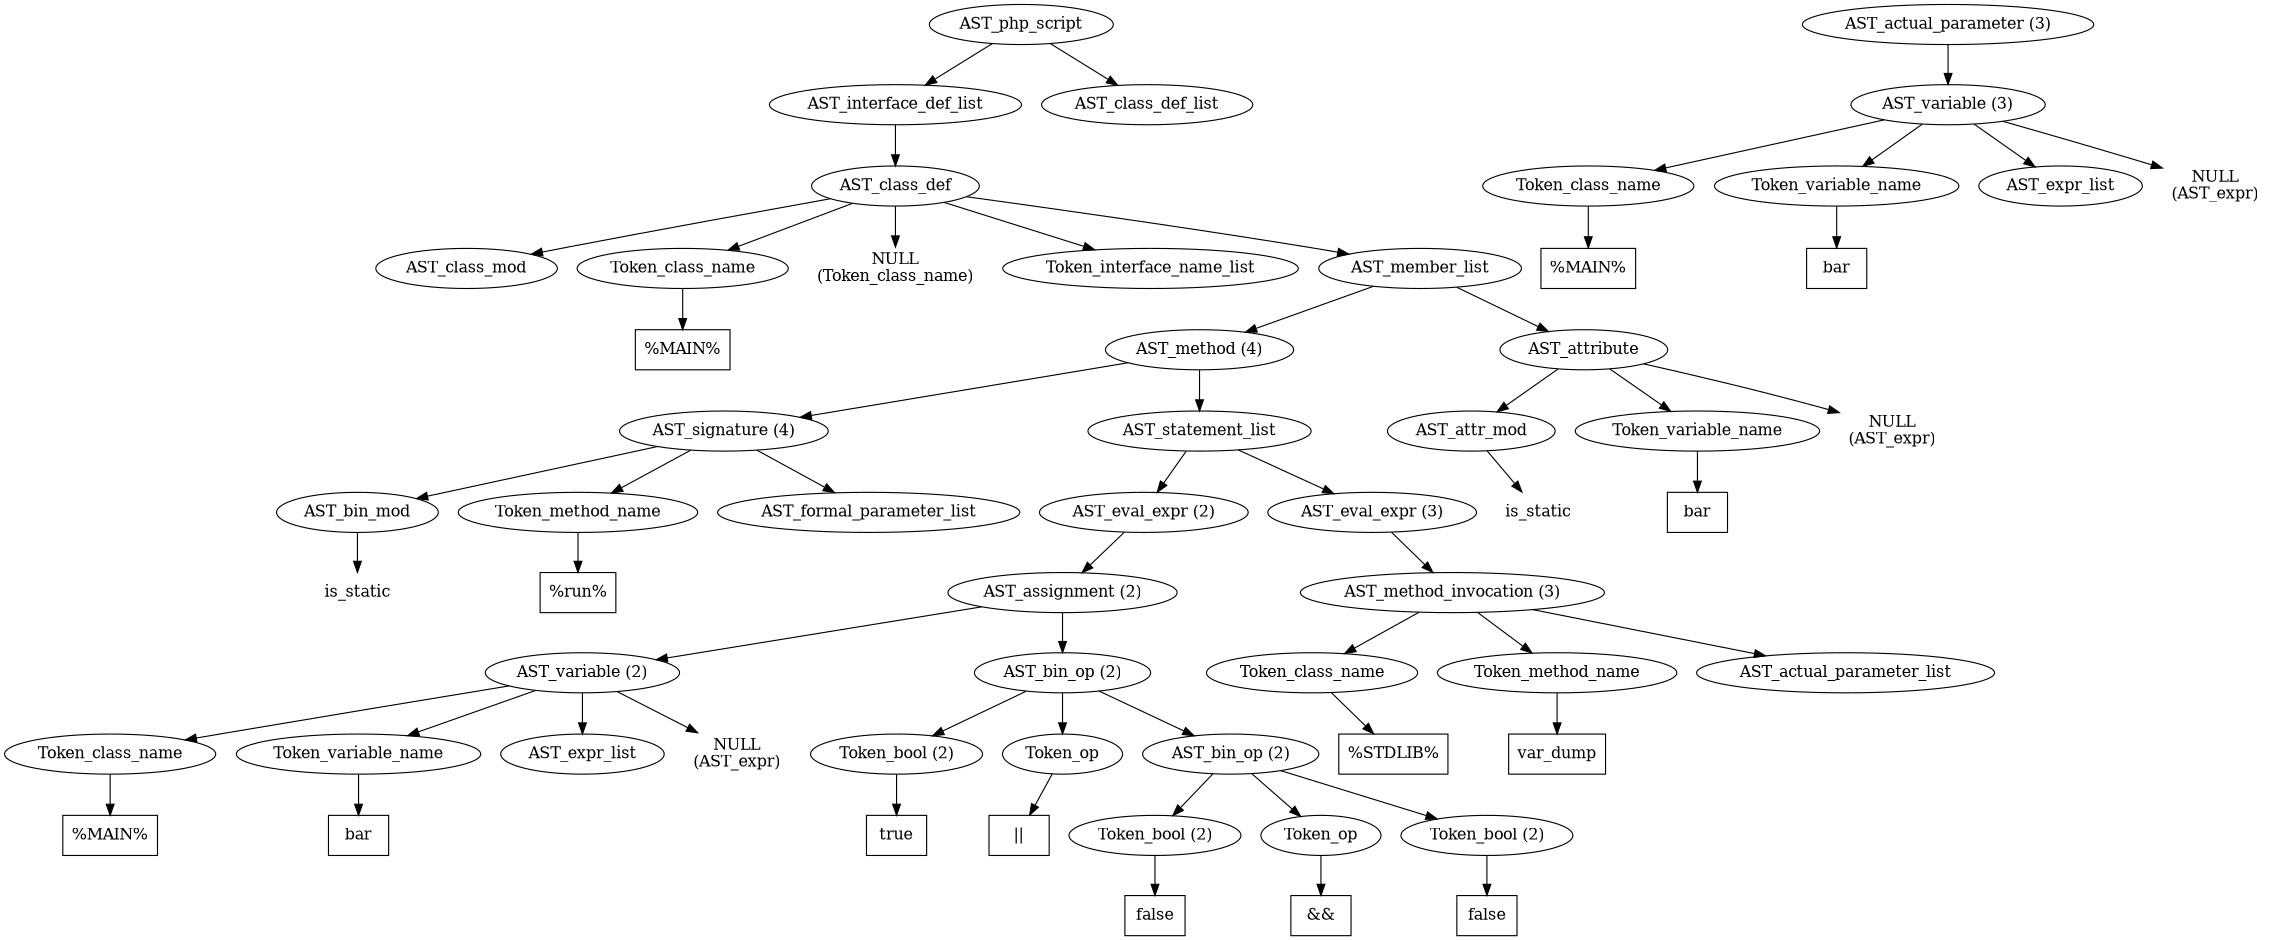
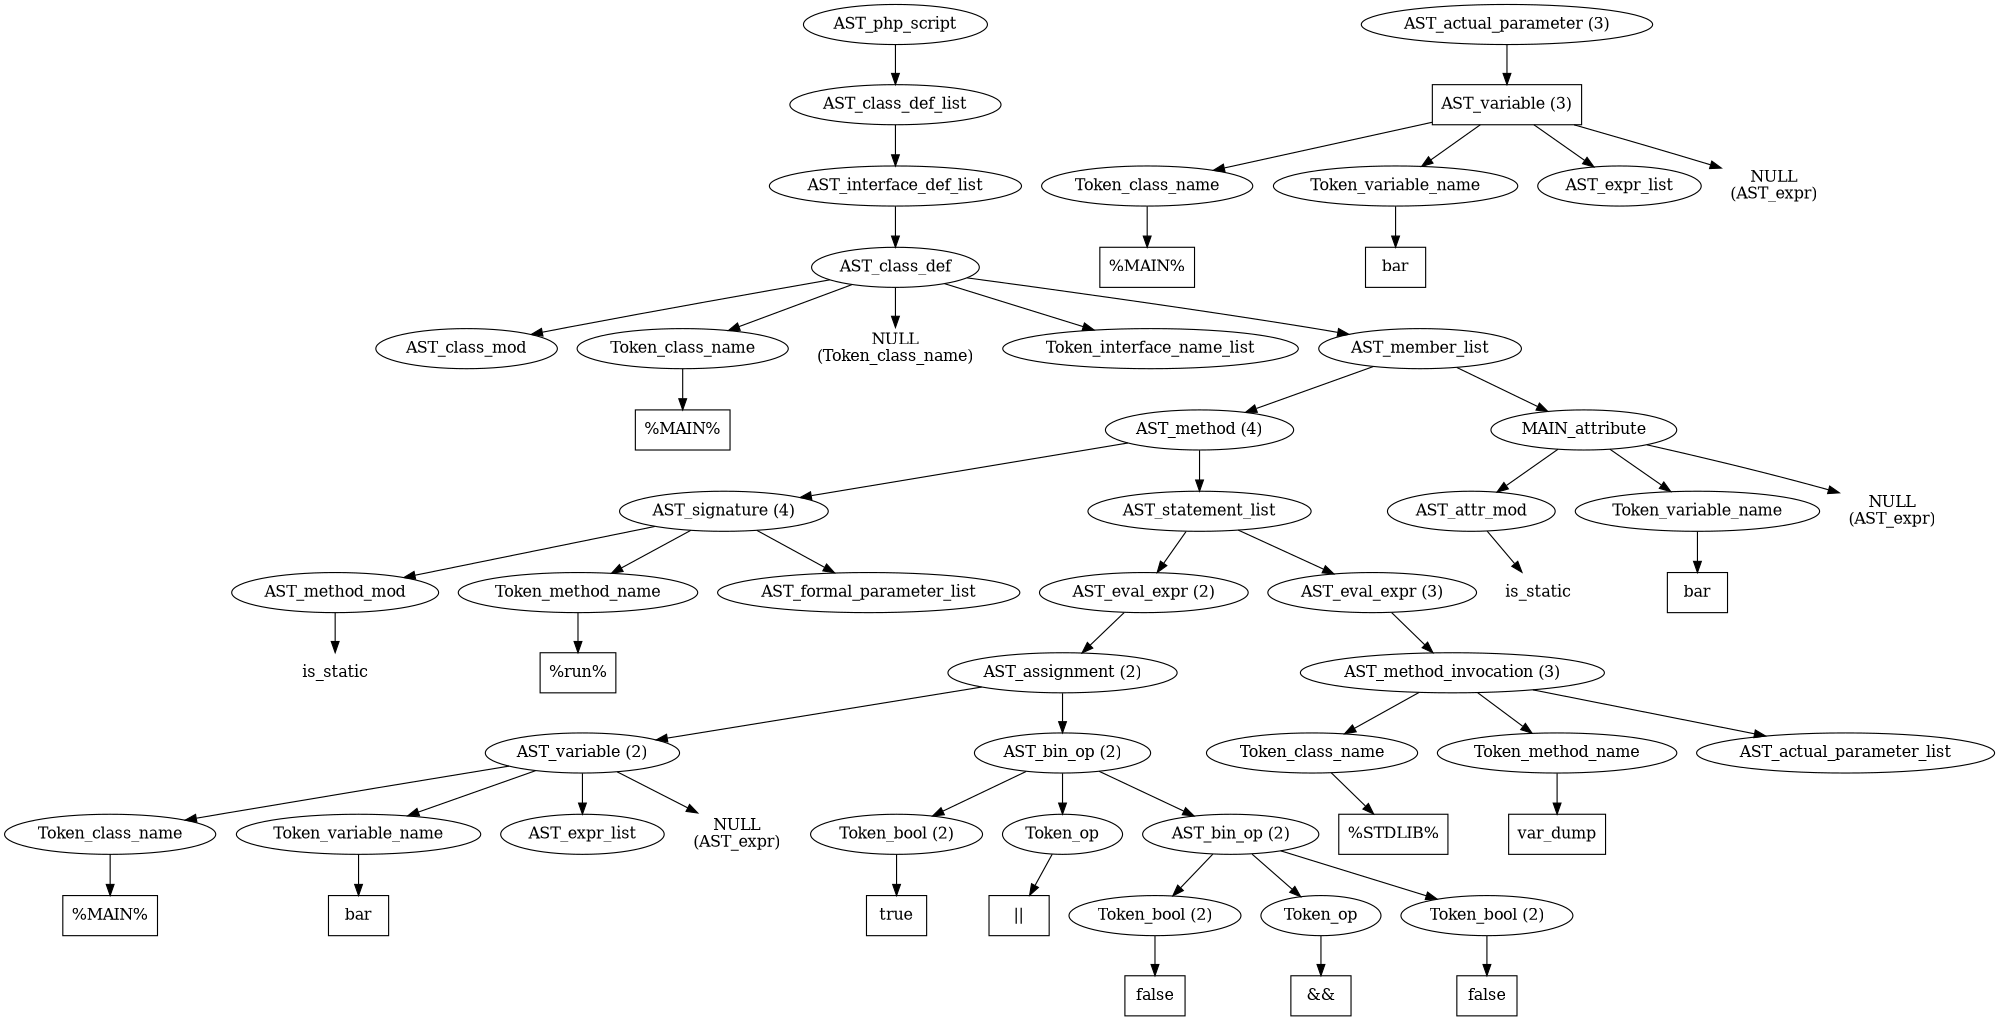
edge "AST_php_script" -> "AST_interface_def_list": now "AST_class_def_list" -> "AST_interface_def_list"
node "AST_variable (3)": shape ellipse -> box
node "AST_attribute": label "AST_attribute" -> "MAIN_attribute"
node "AST_bin_mod": label "AST_bin_mod" -> "AST_method_mod"
